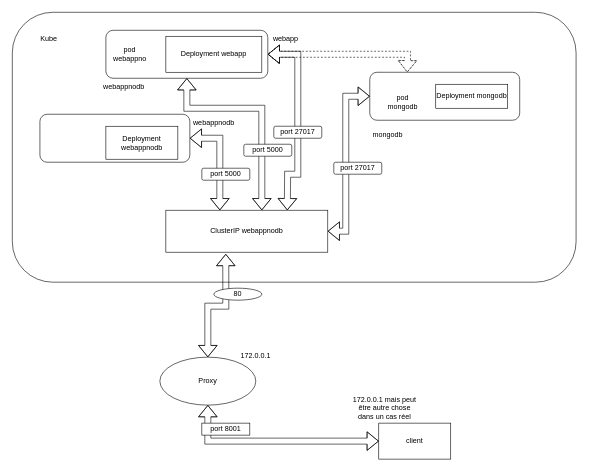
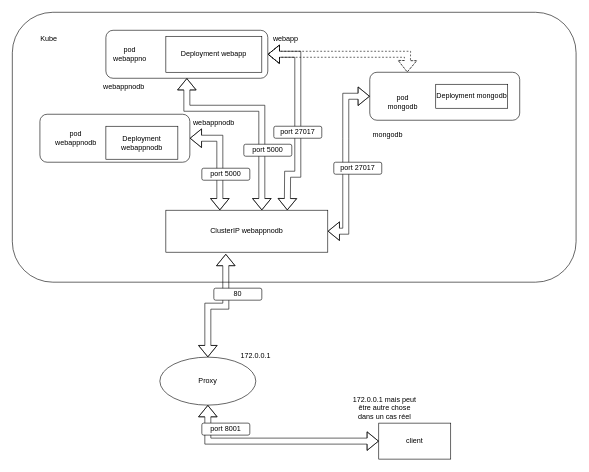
node "pod webappnodb": added
node "80": shape ellipse -> rounded rectangle
node "port 8001": shape rectangle -> rounded rectangle
